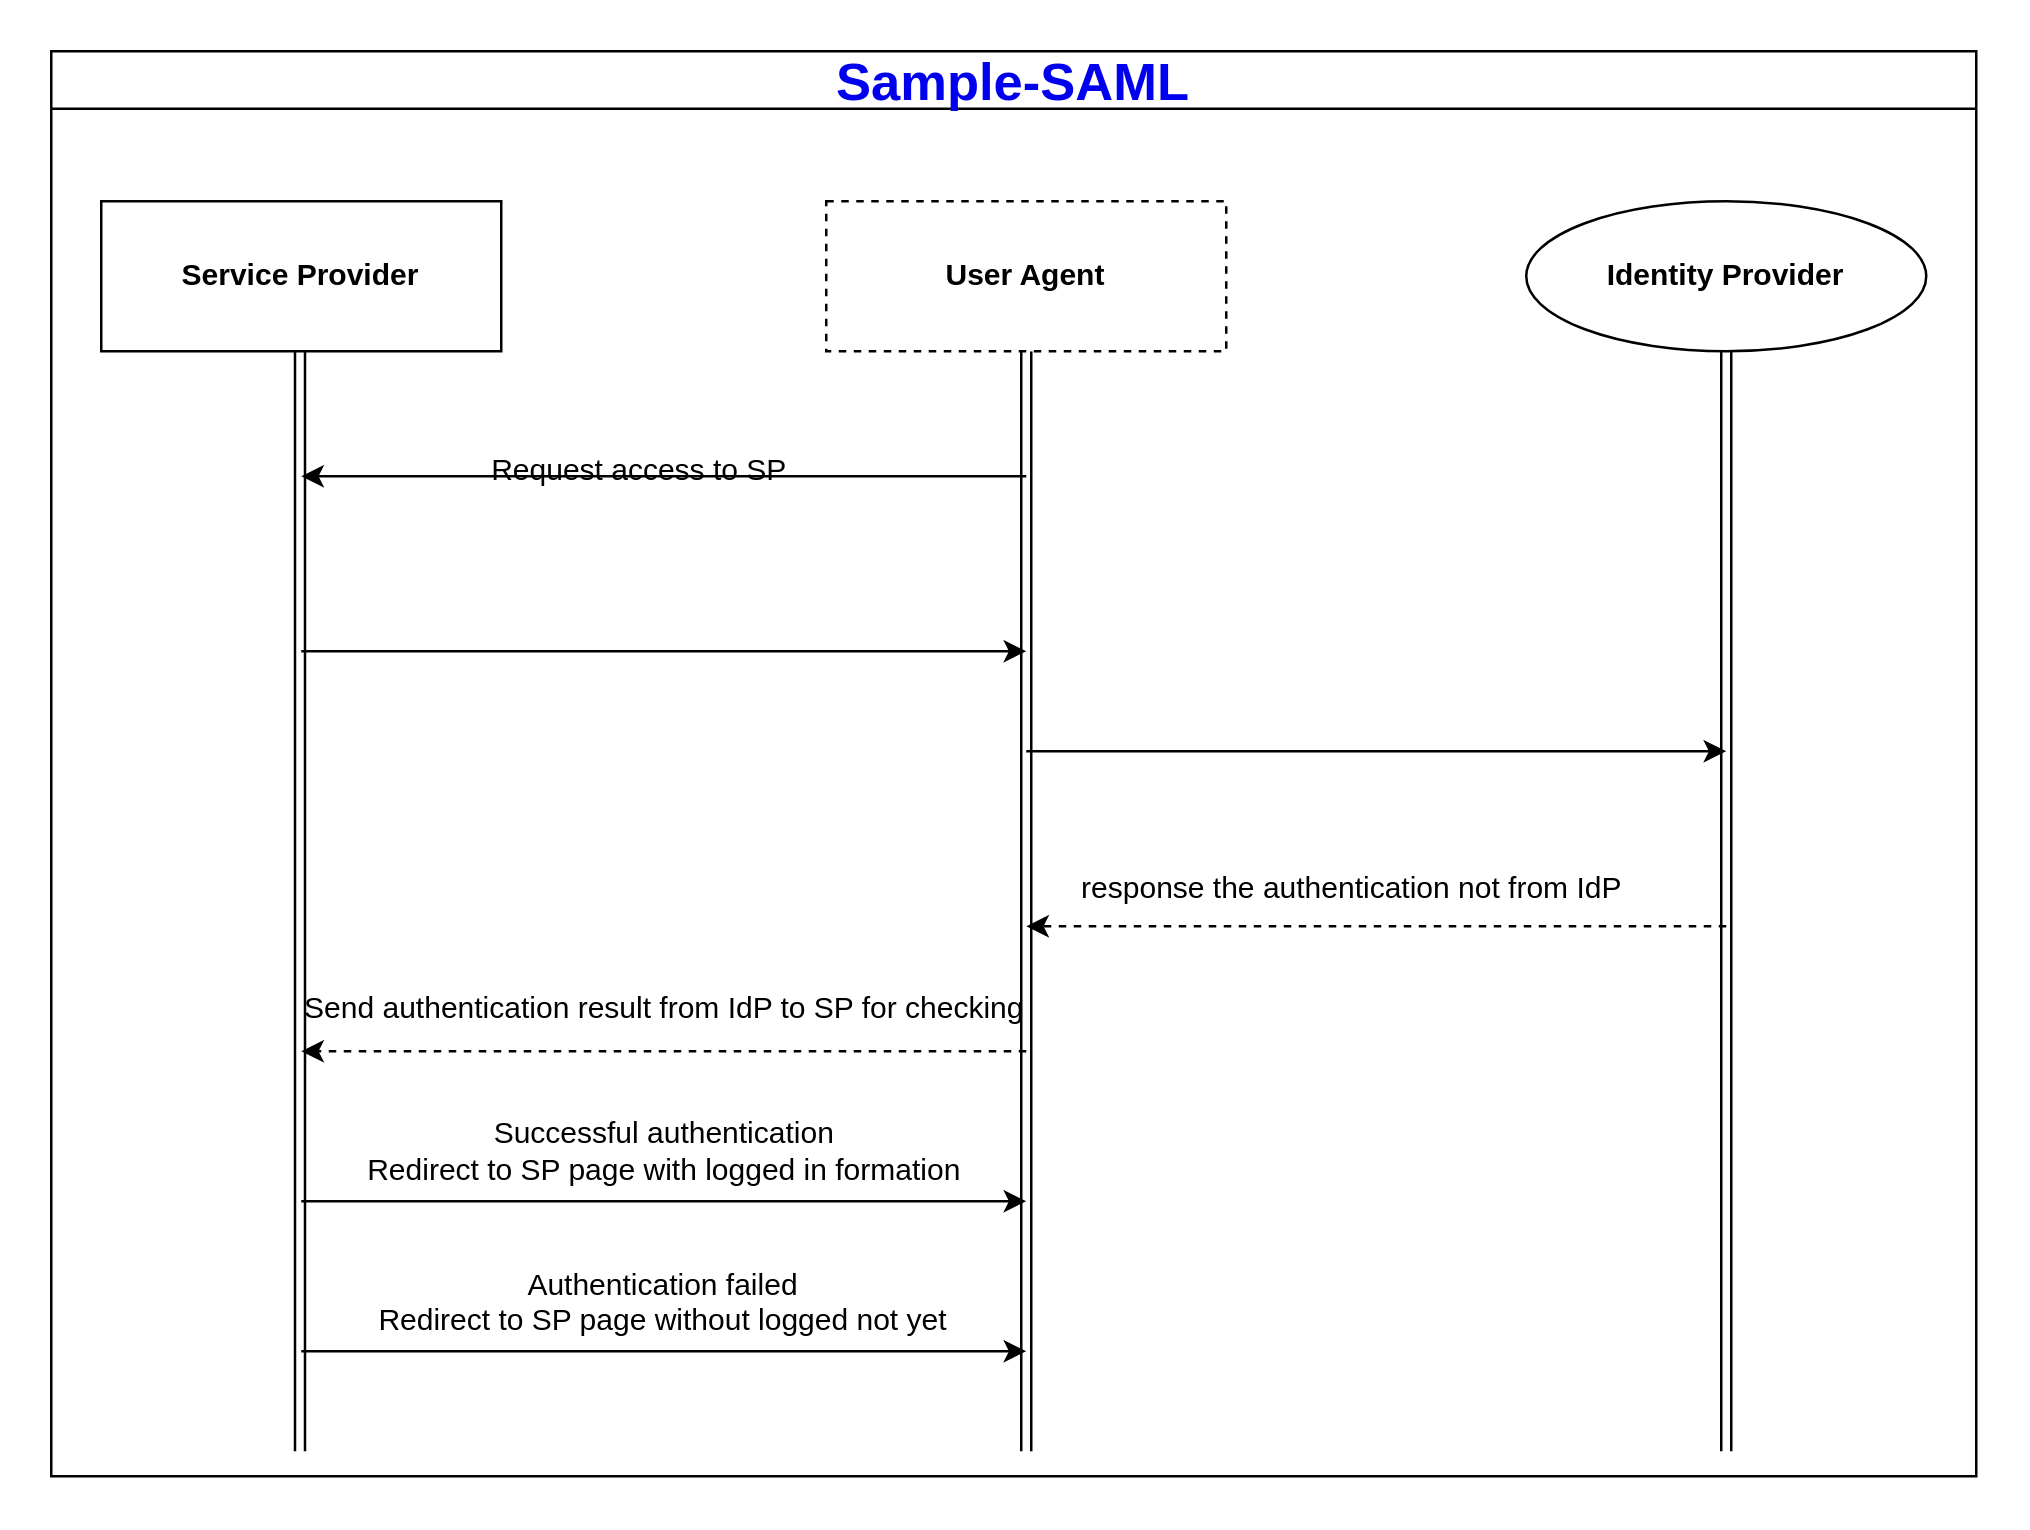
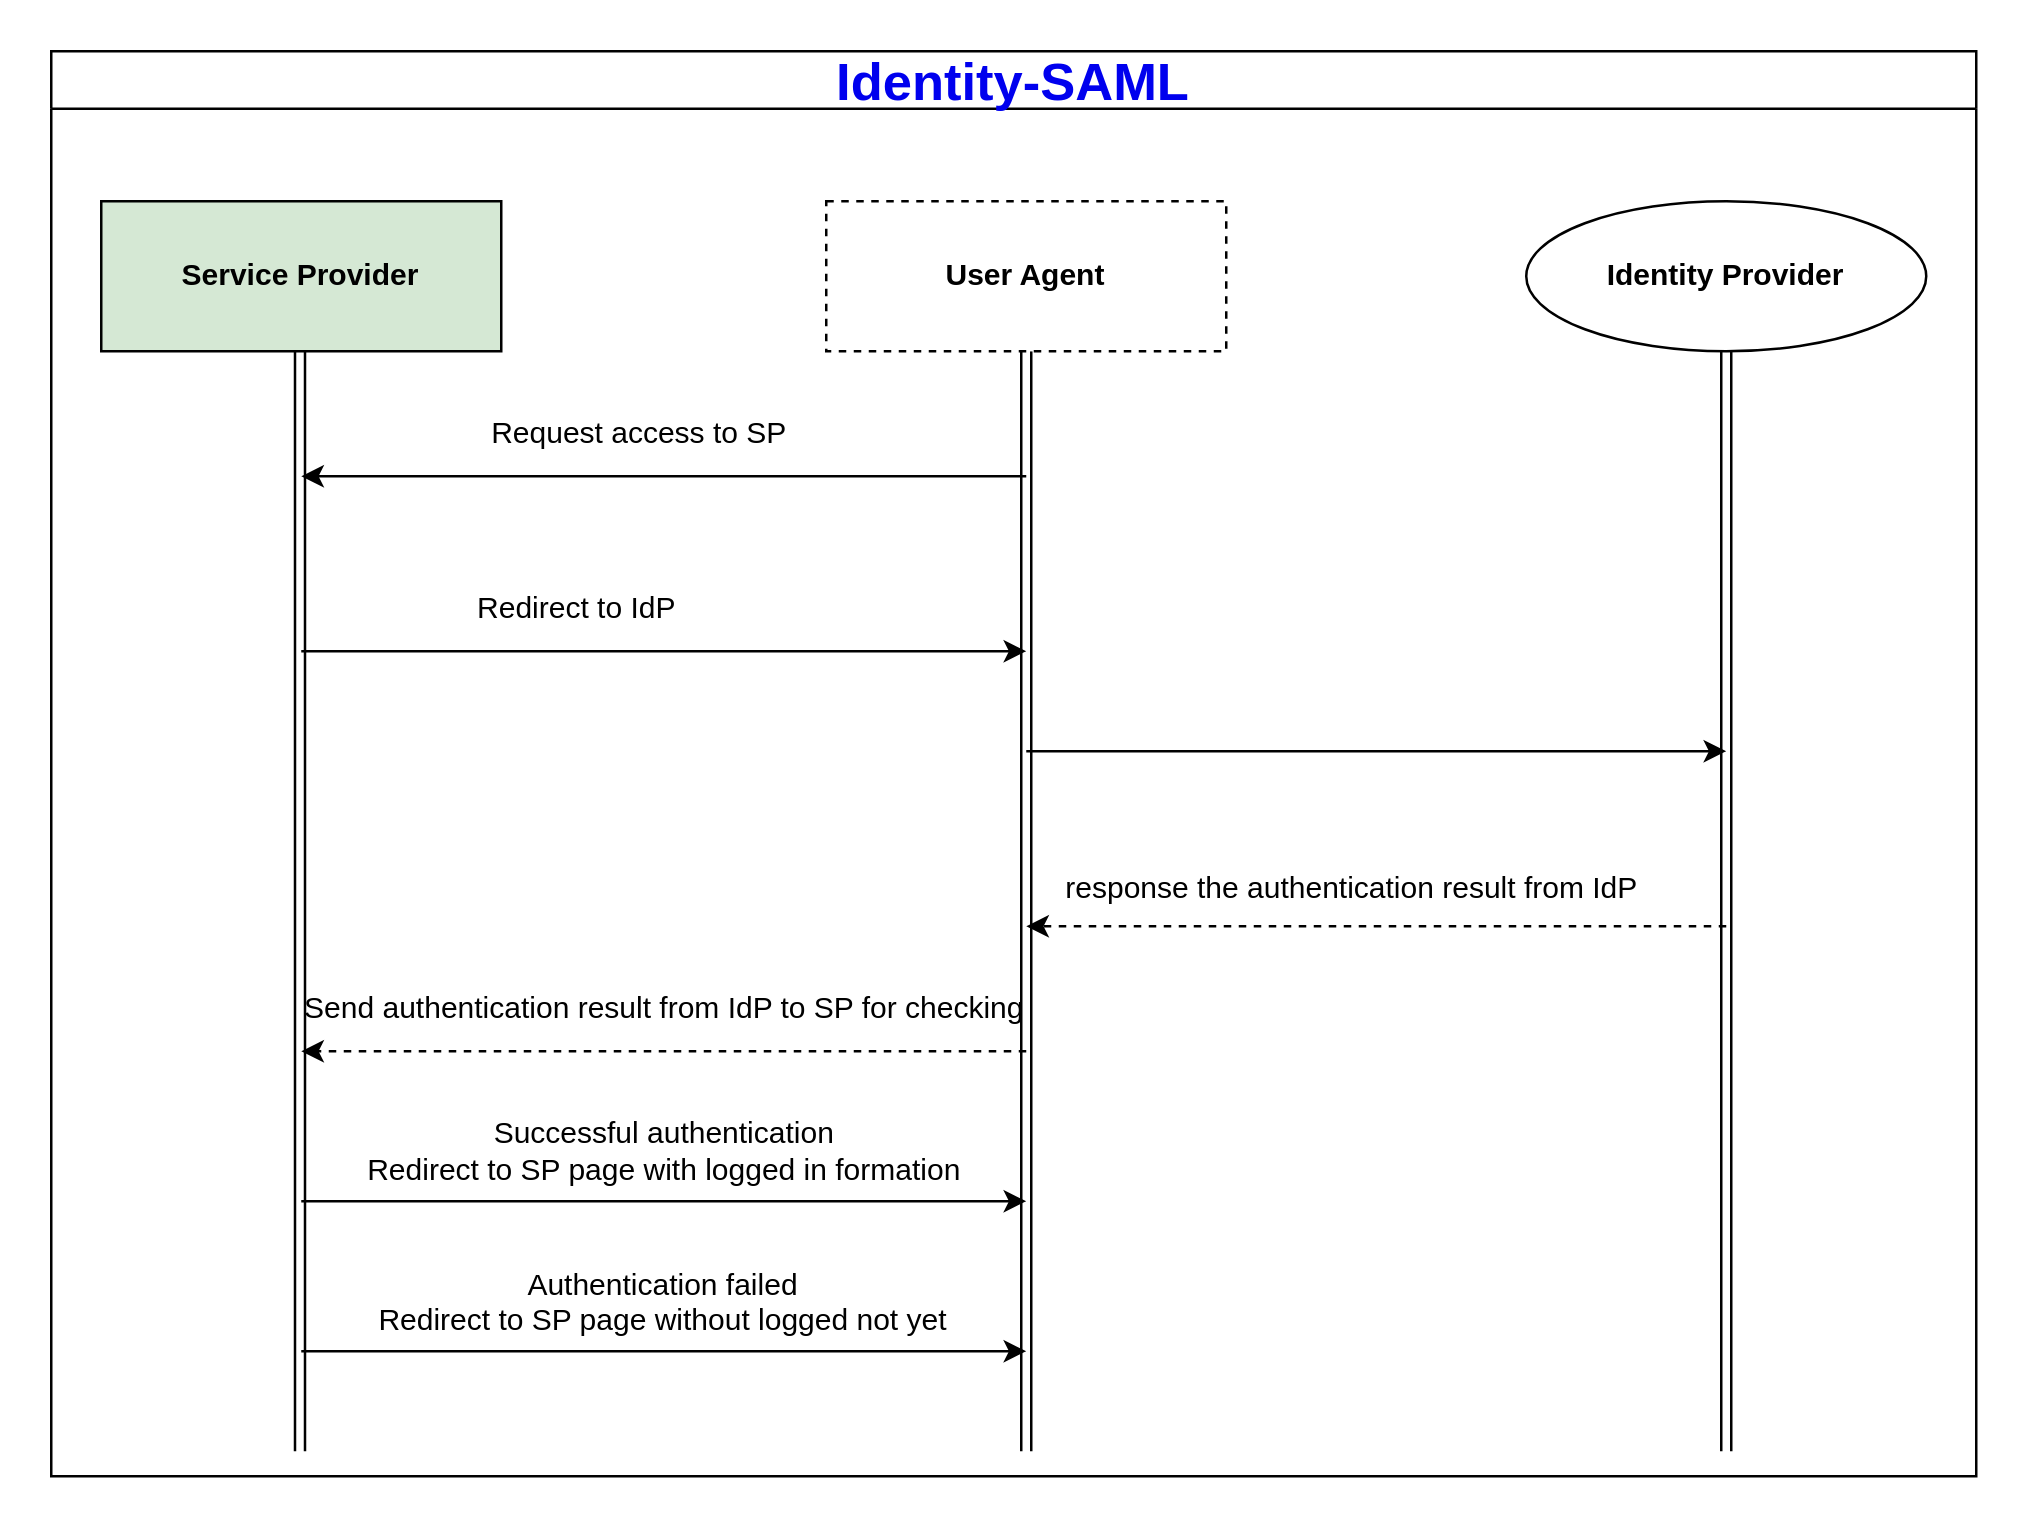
node "Sample-SAML": label "Sample-SAML" -> "Identity-SAML"
node "Service Provider": fillcolor #ffffff -> #d5e8d4
node "Request access to SP": moved (639, 471) -> (639, 434)
node "Redirect to IdP": added
node "response the authentication not from IdP": label "response the authentication not from IdP" -> "response the authentication result from IdP"
